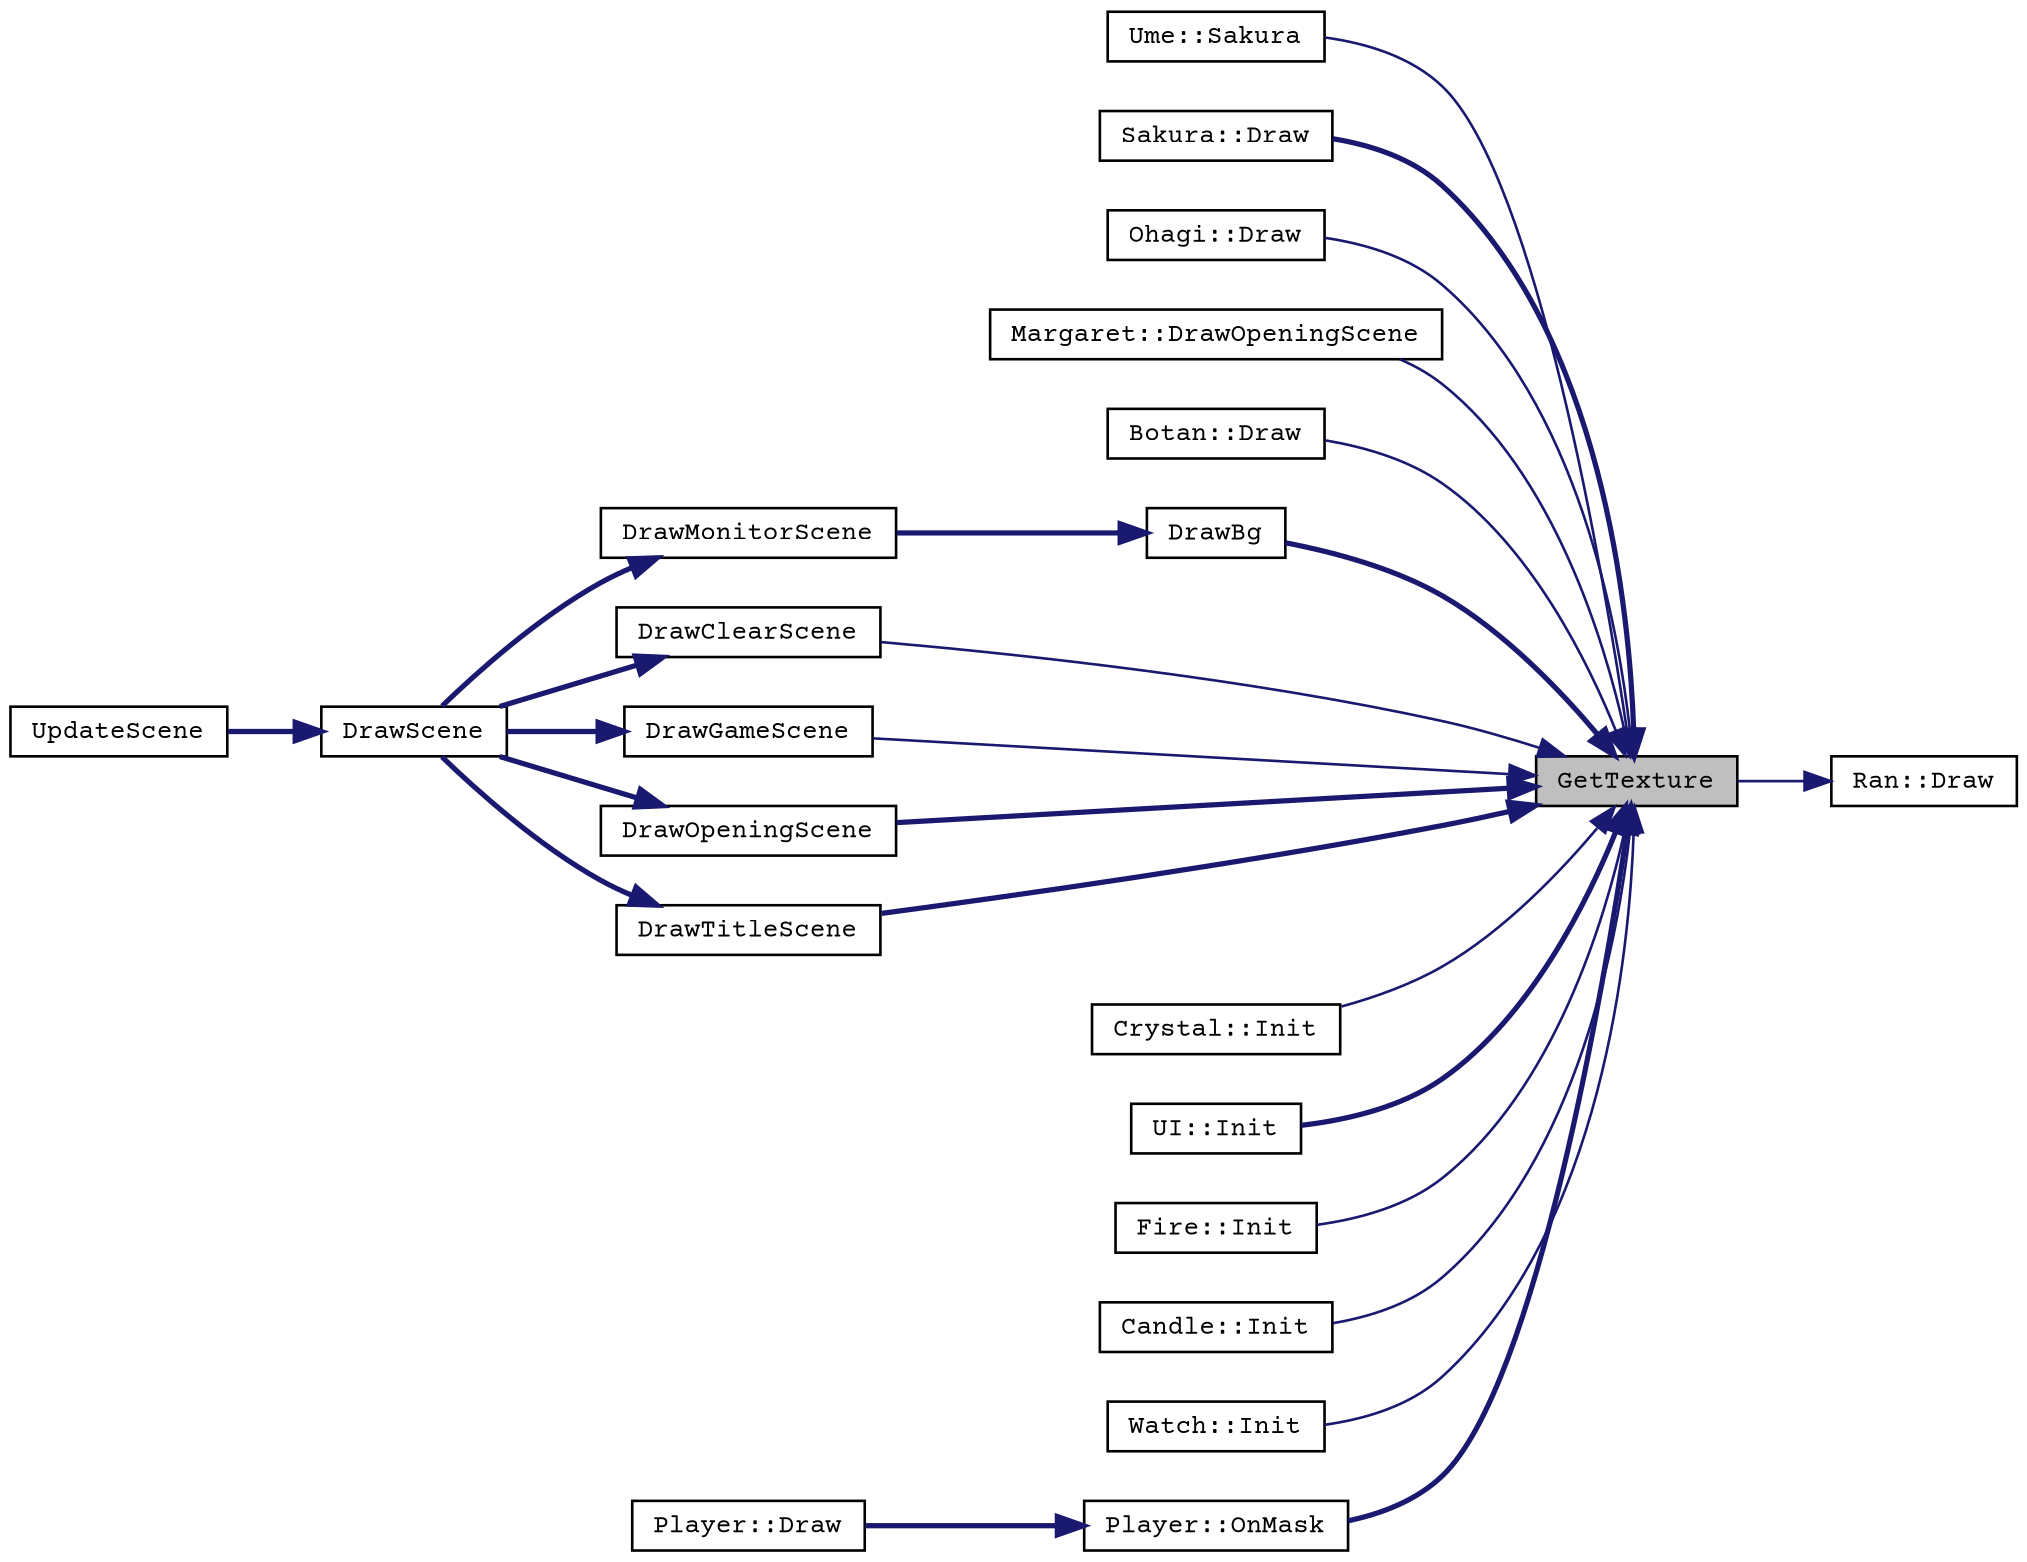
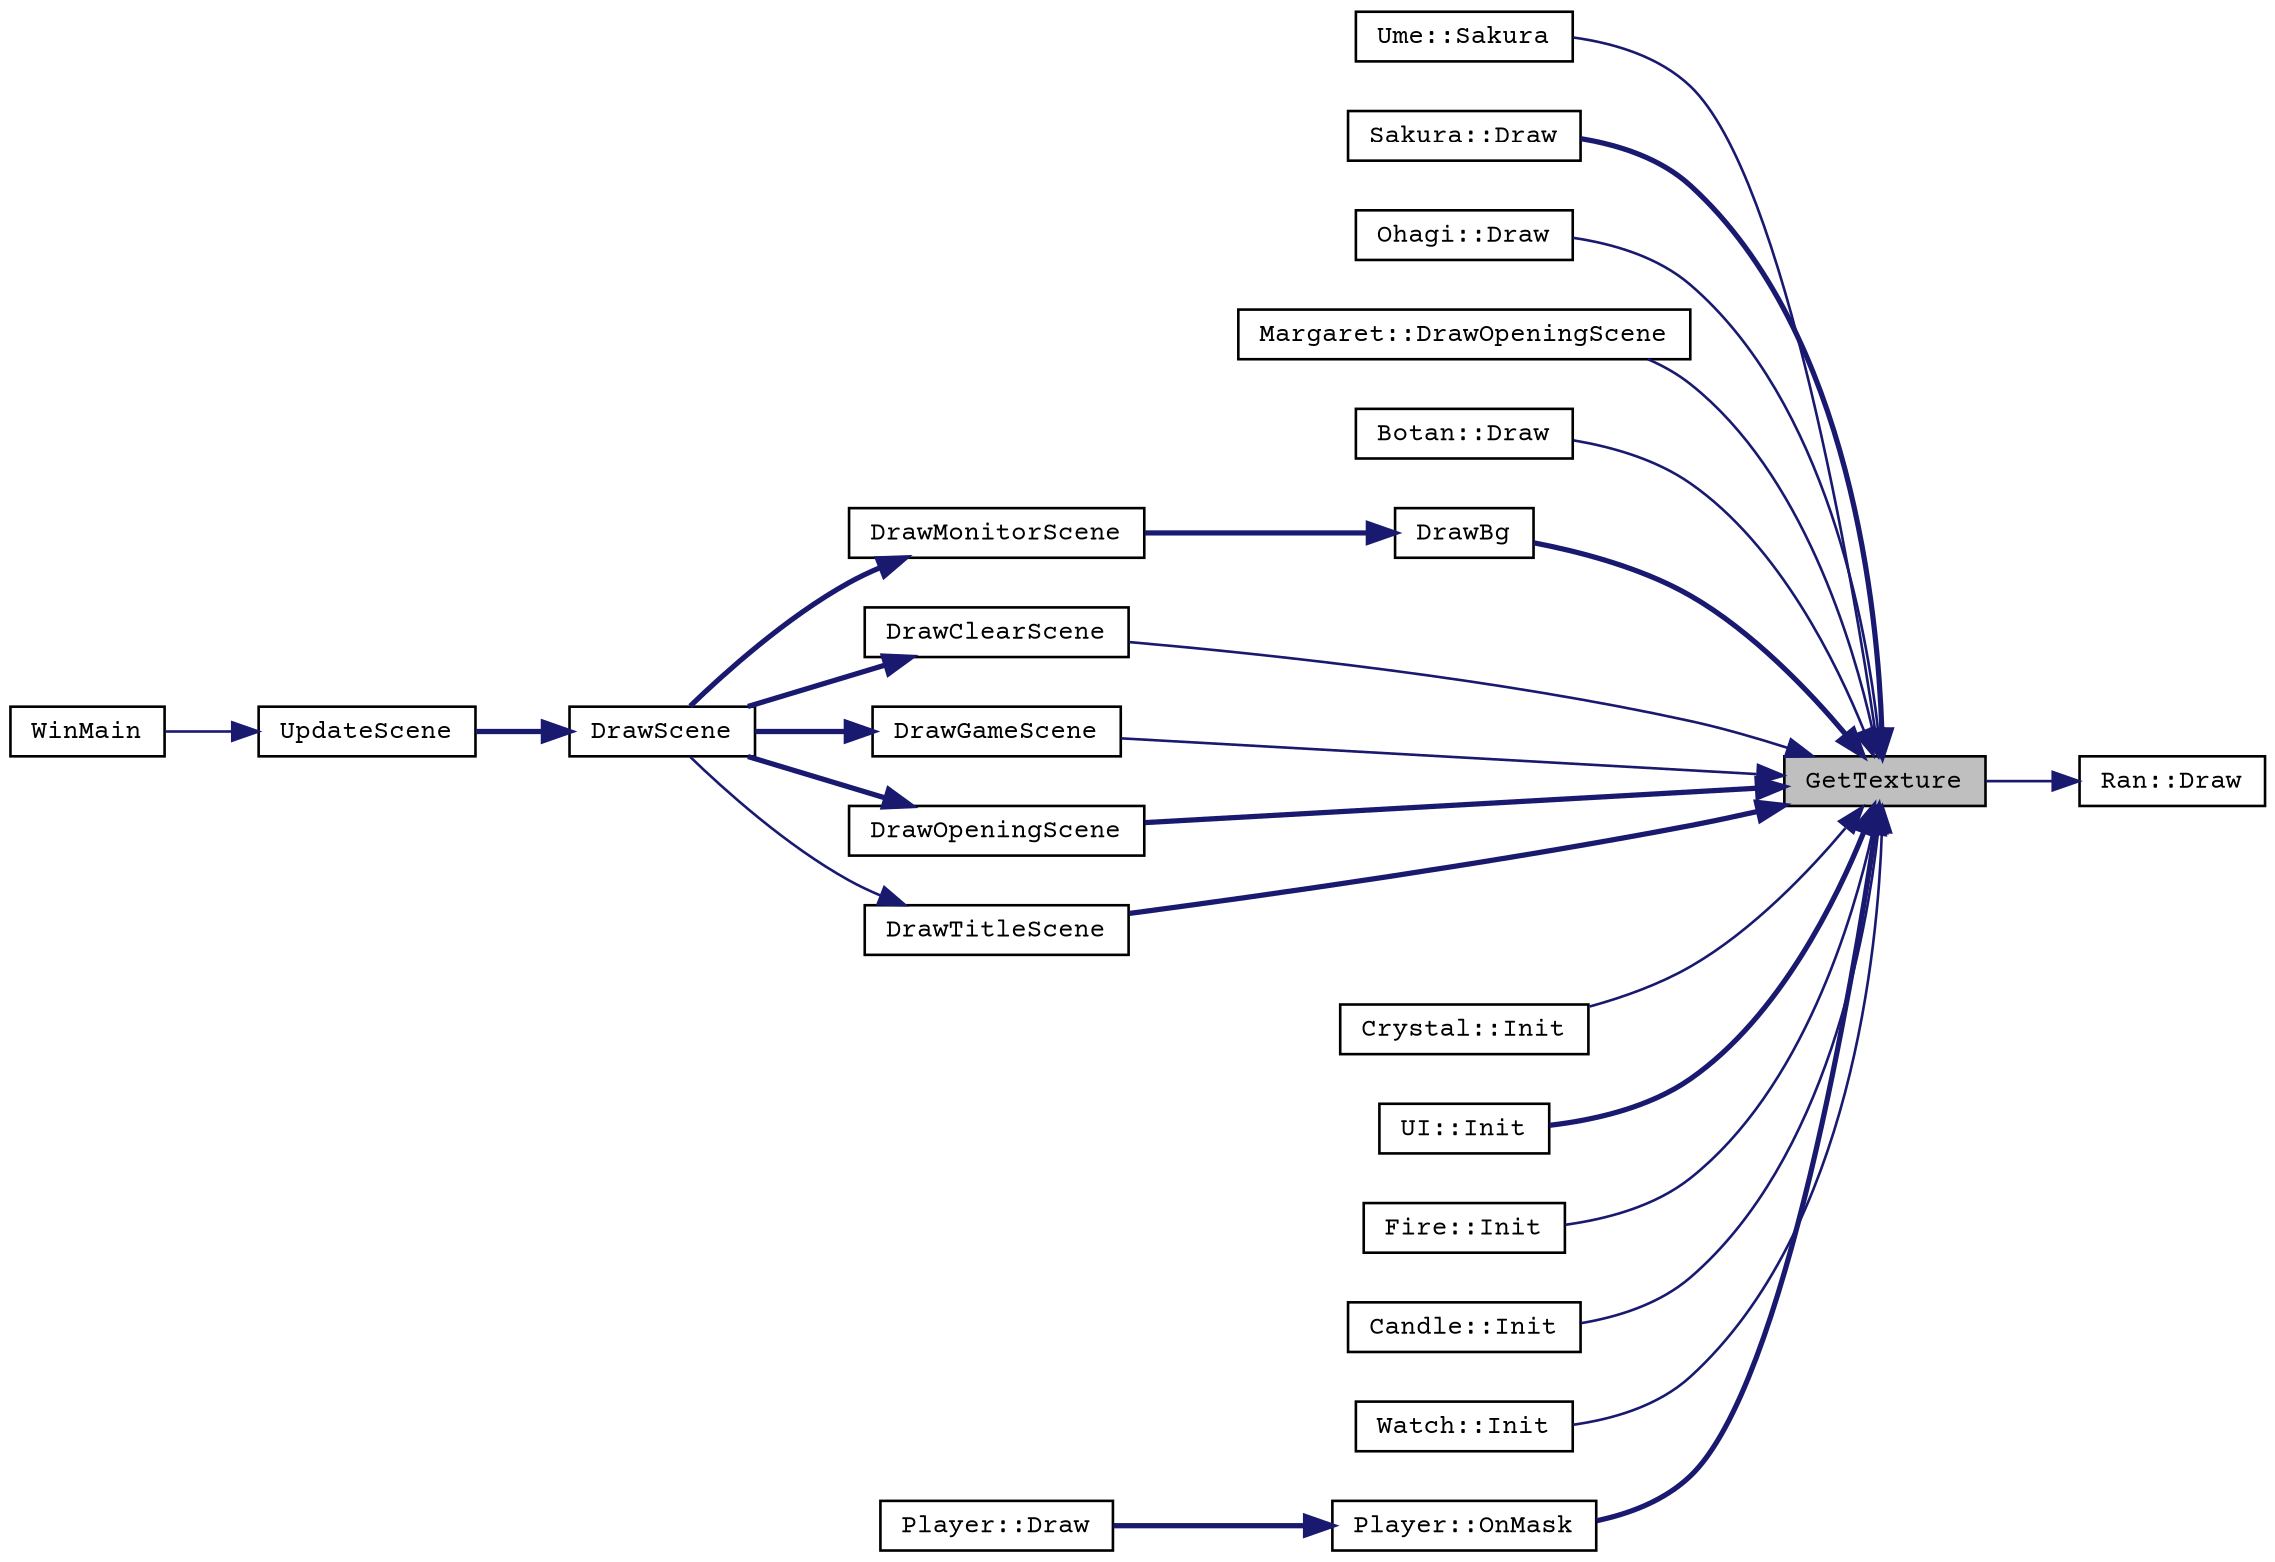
node "WinMain": added
edge "DrawScene" -> "DrawTitleScene": style bold -> solid
